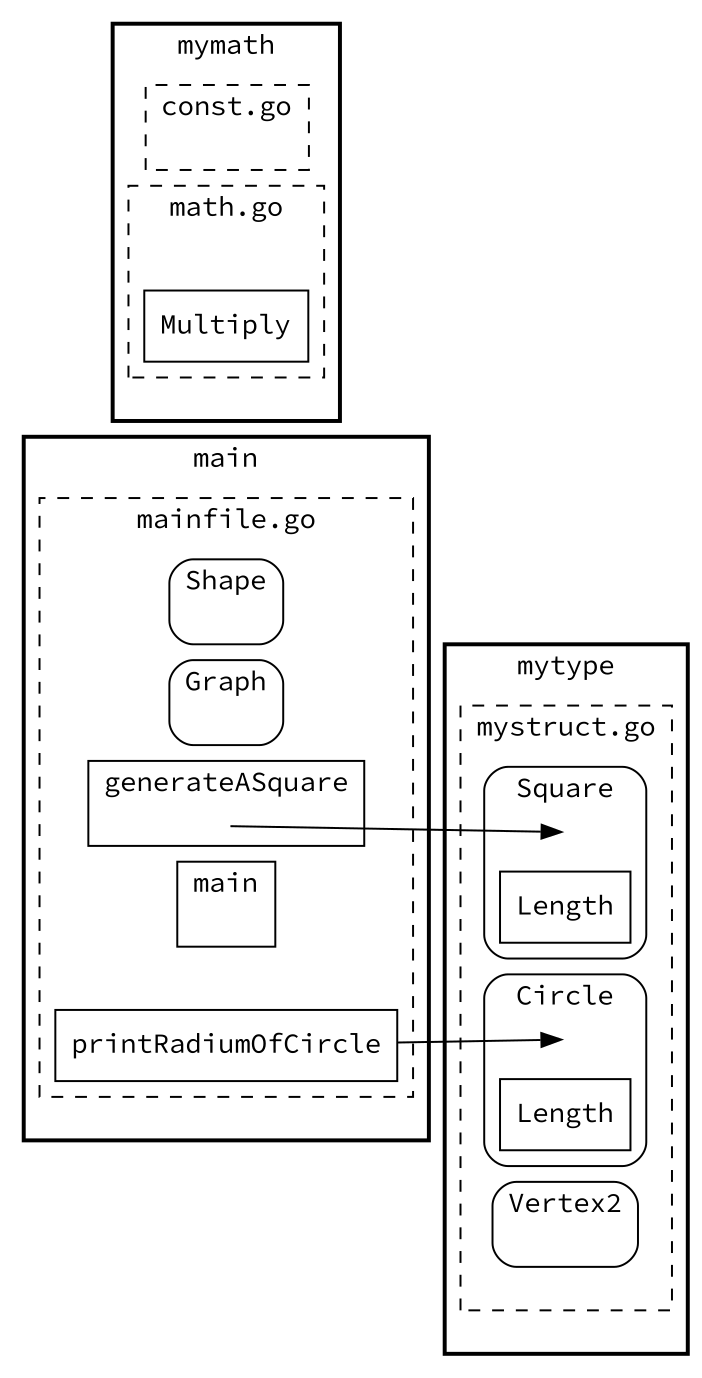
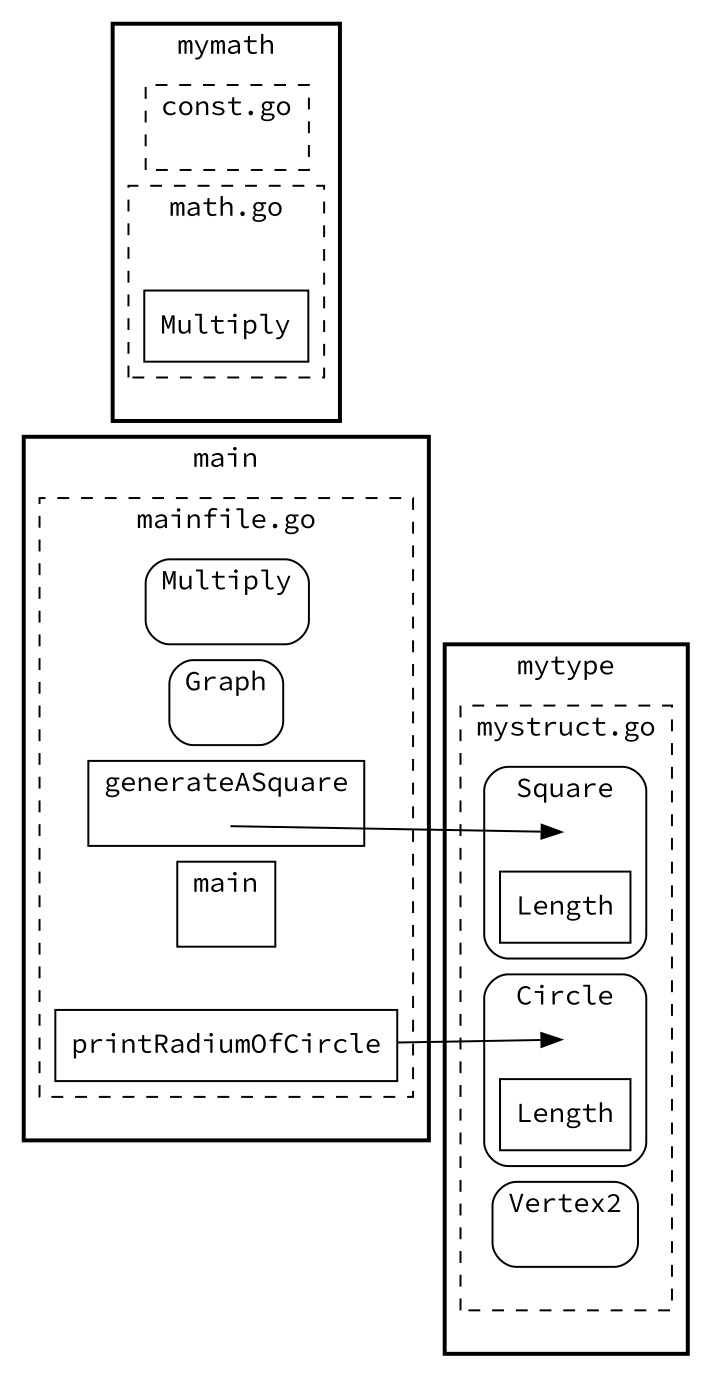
cluster "Shape": label "Shape" -> "Multiply"
